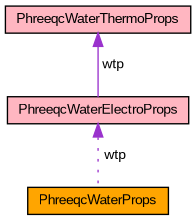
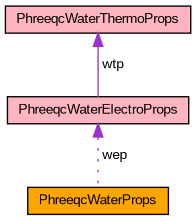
edge "PhreeqcWaterProps" -> "PhreeqcWaterElectroProps": label " wtp" -> " wep"
